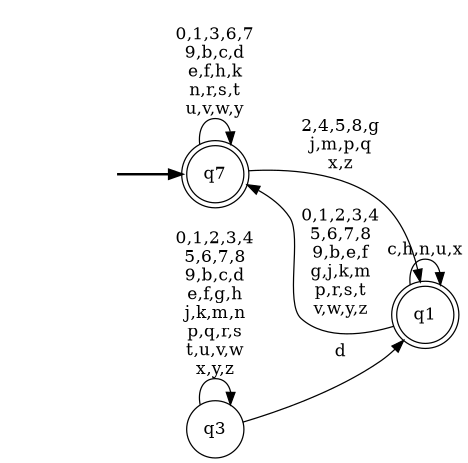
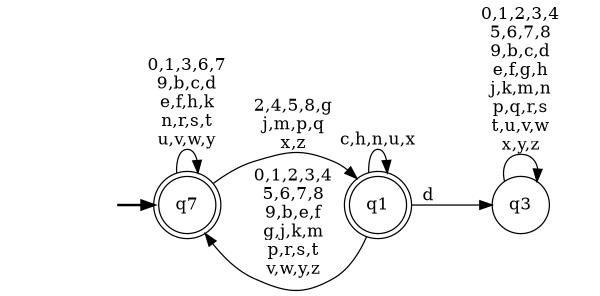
edge "q3" -> "q1": reversed
